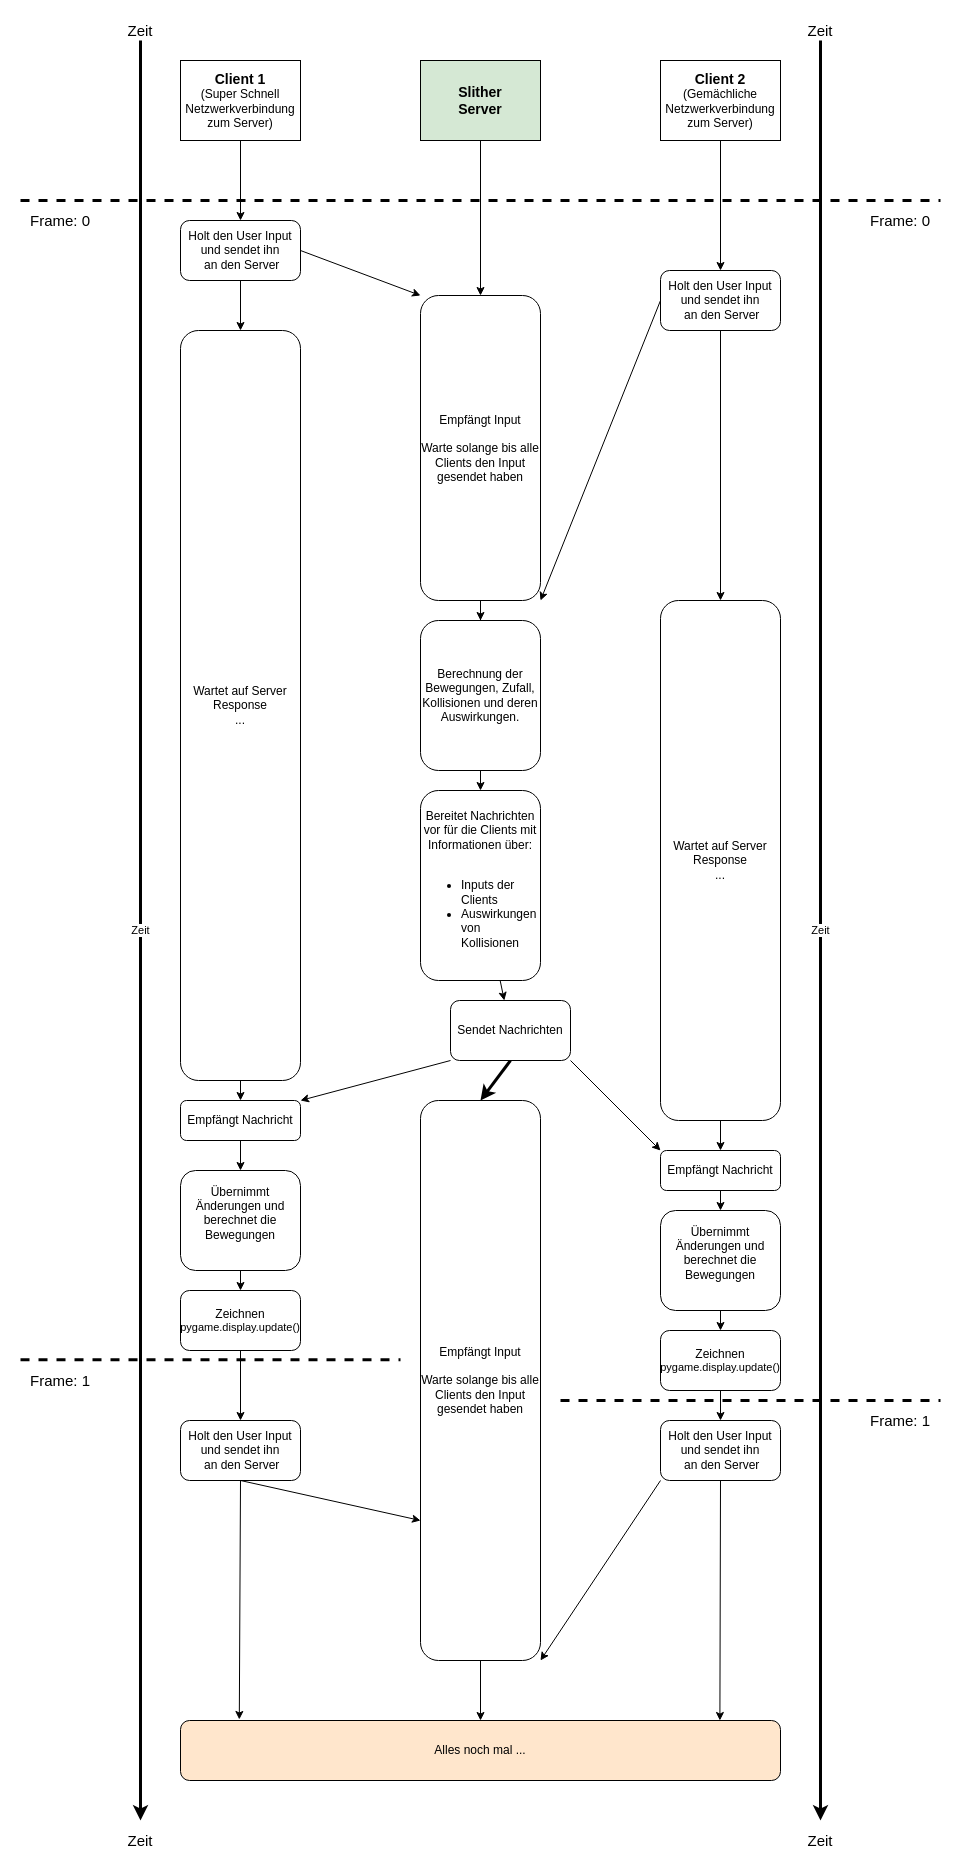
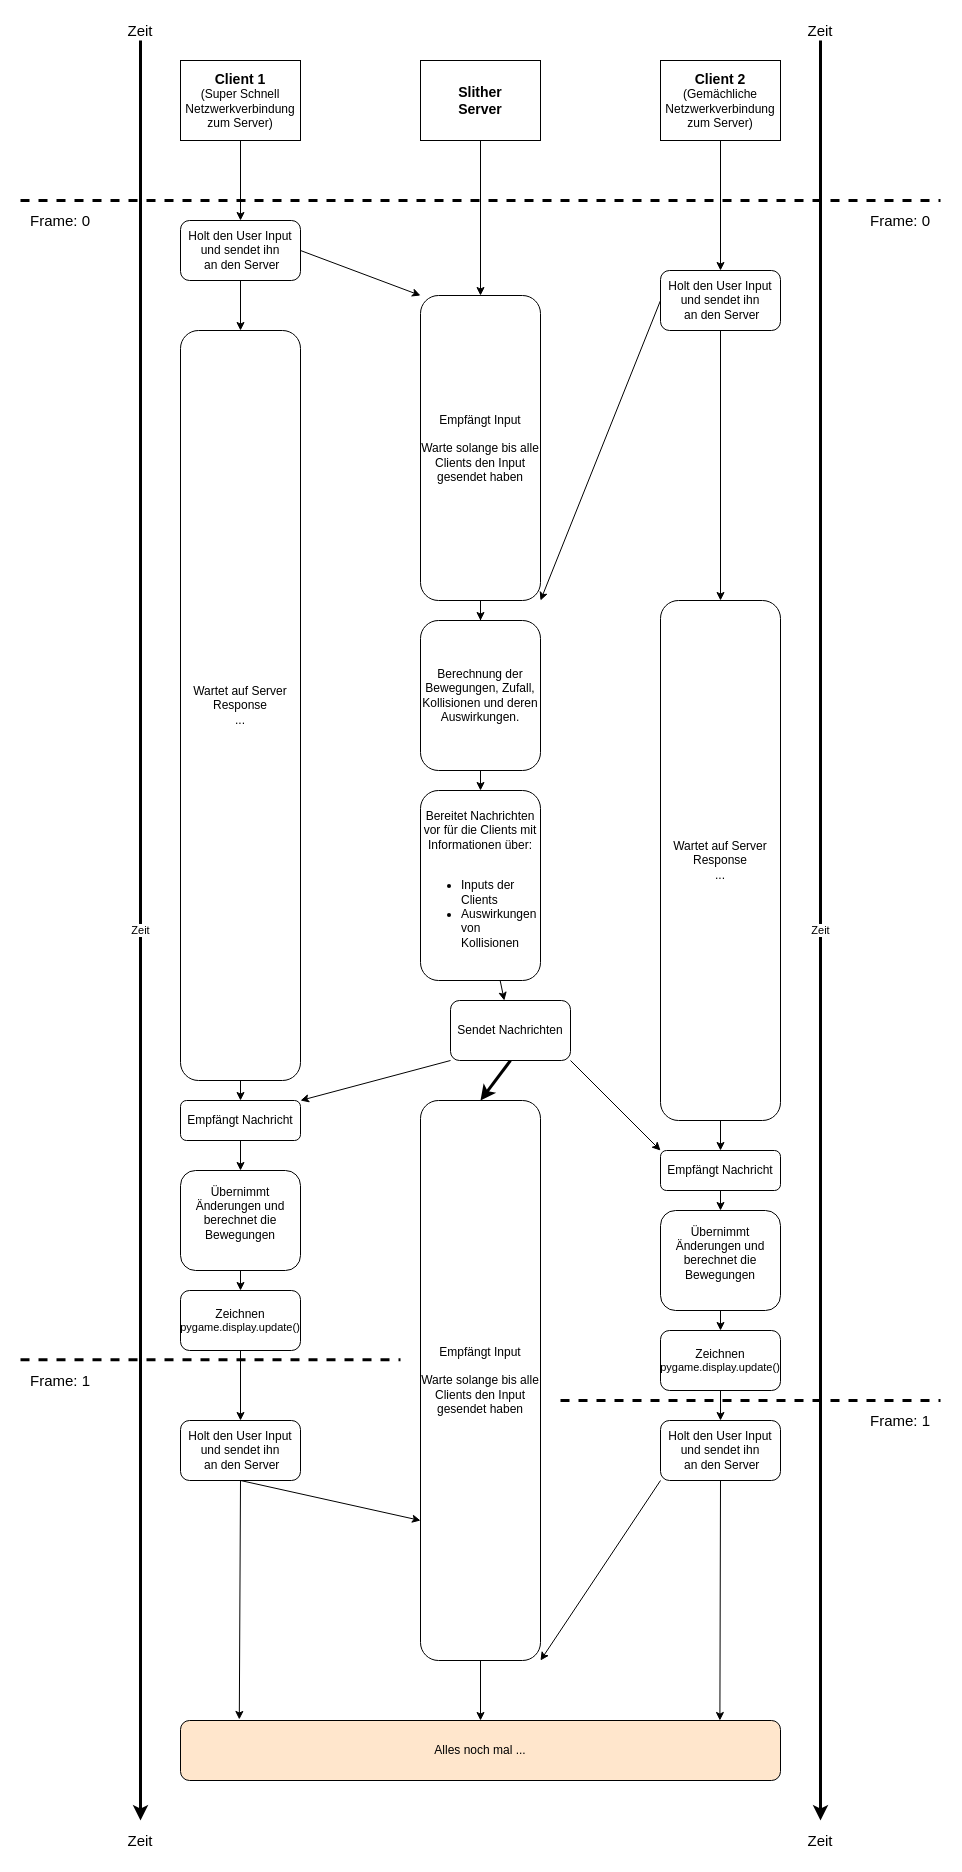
node "Slither Server": fillcolor #d5e8d4 -> #ffffff
